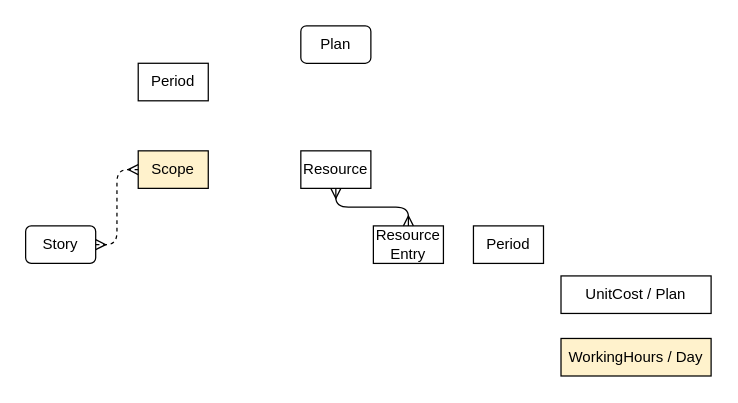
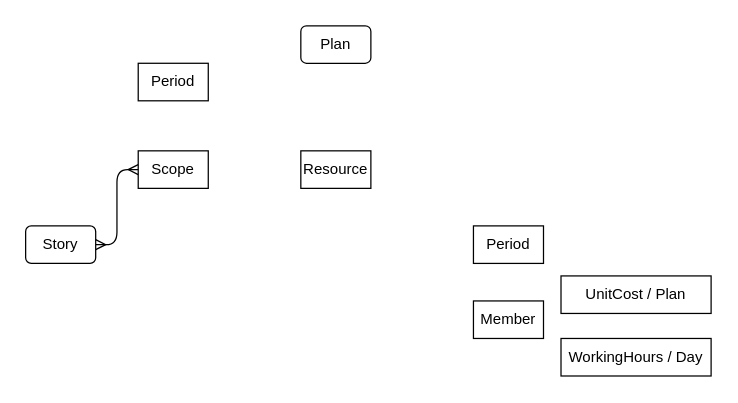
node "Scope": fillcolor #fff2cc -> #ffffff
edge "Resource" -- "Resource Entry": removed
edge "Scope" -- "Story": style dashed -> solid
node "Resource Entry": removed
node "Member": added
node "WorkingHours / Day": fillcolor #fff2cc -> #ffffff
